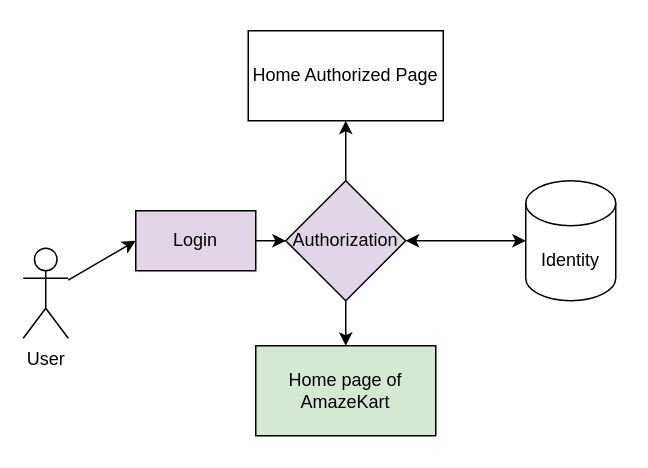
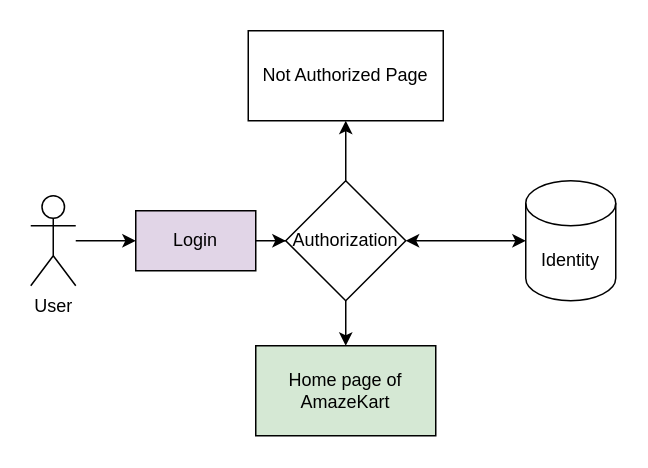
node "Home Authorized Page": label "Home Authorized Page" -> "Not Authorized Page"
node "Authorization": fillcolor #e1d5e7 -> #ffffff
node "User": moved (46, 293) -> (53, 241)
